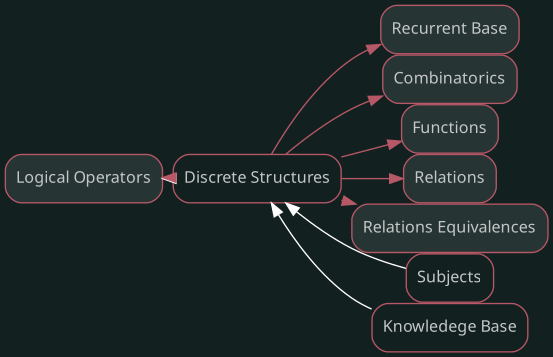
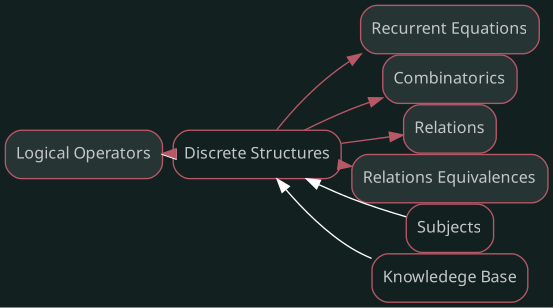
node "Recurrent Base": label "Recurrent Base" -> "Recurrent Equations"
node "Functions": removed
